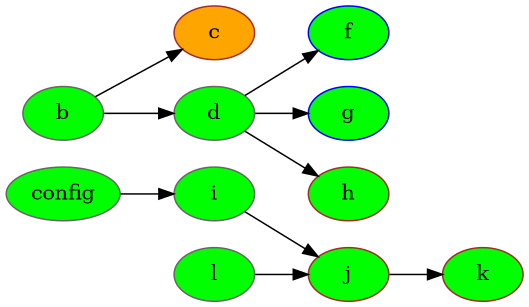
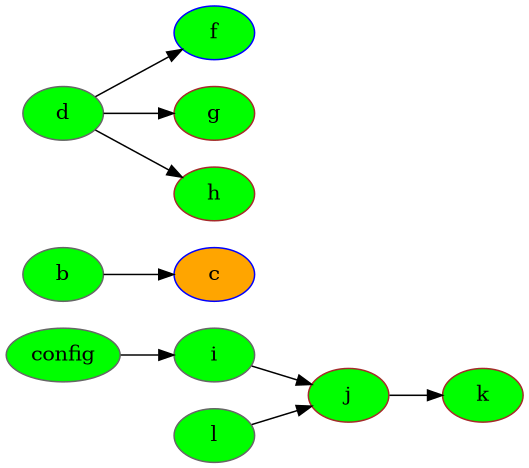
node "c": color brown -> blue
edge "b" -> "d": removed
node "g": color blue -> brown
